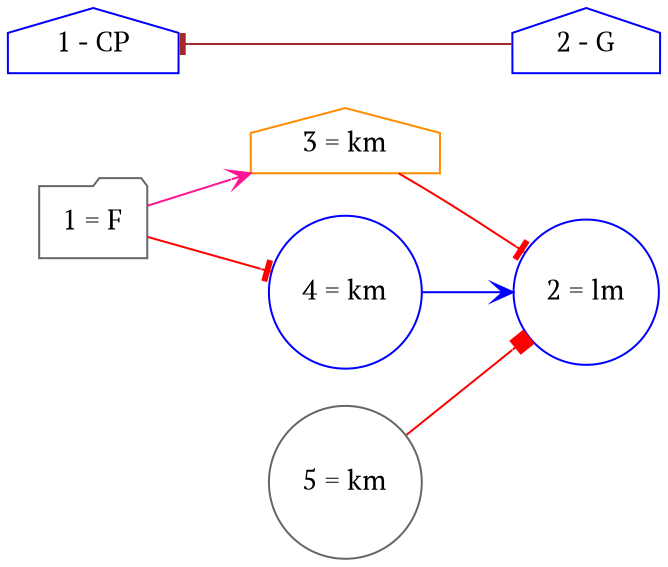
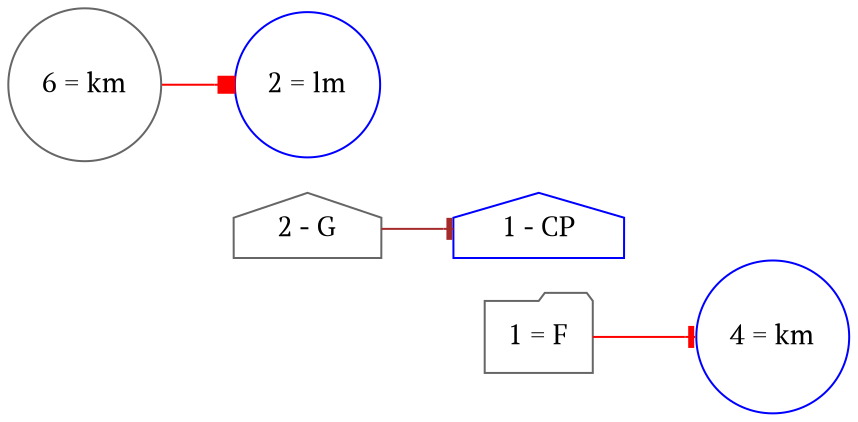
node "2 - G": color blue -> gray40
node "3 = km": removed
edge "4 = km" -> "2 = lm": removed
node "5 = km": label "5 = km" -> "6 = km"
